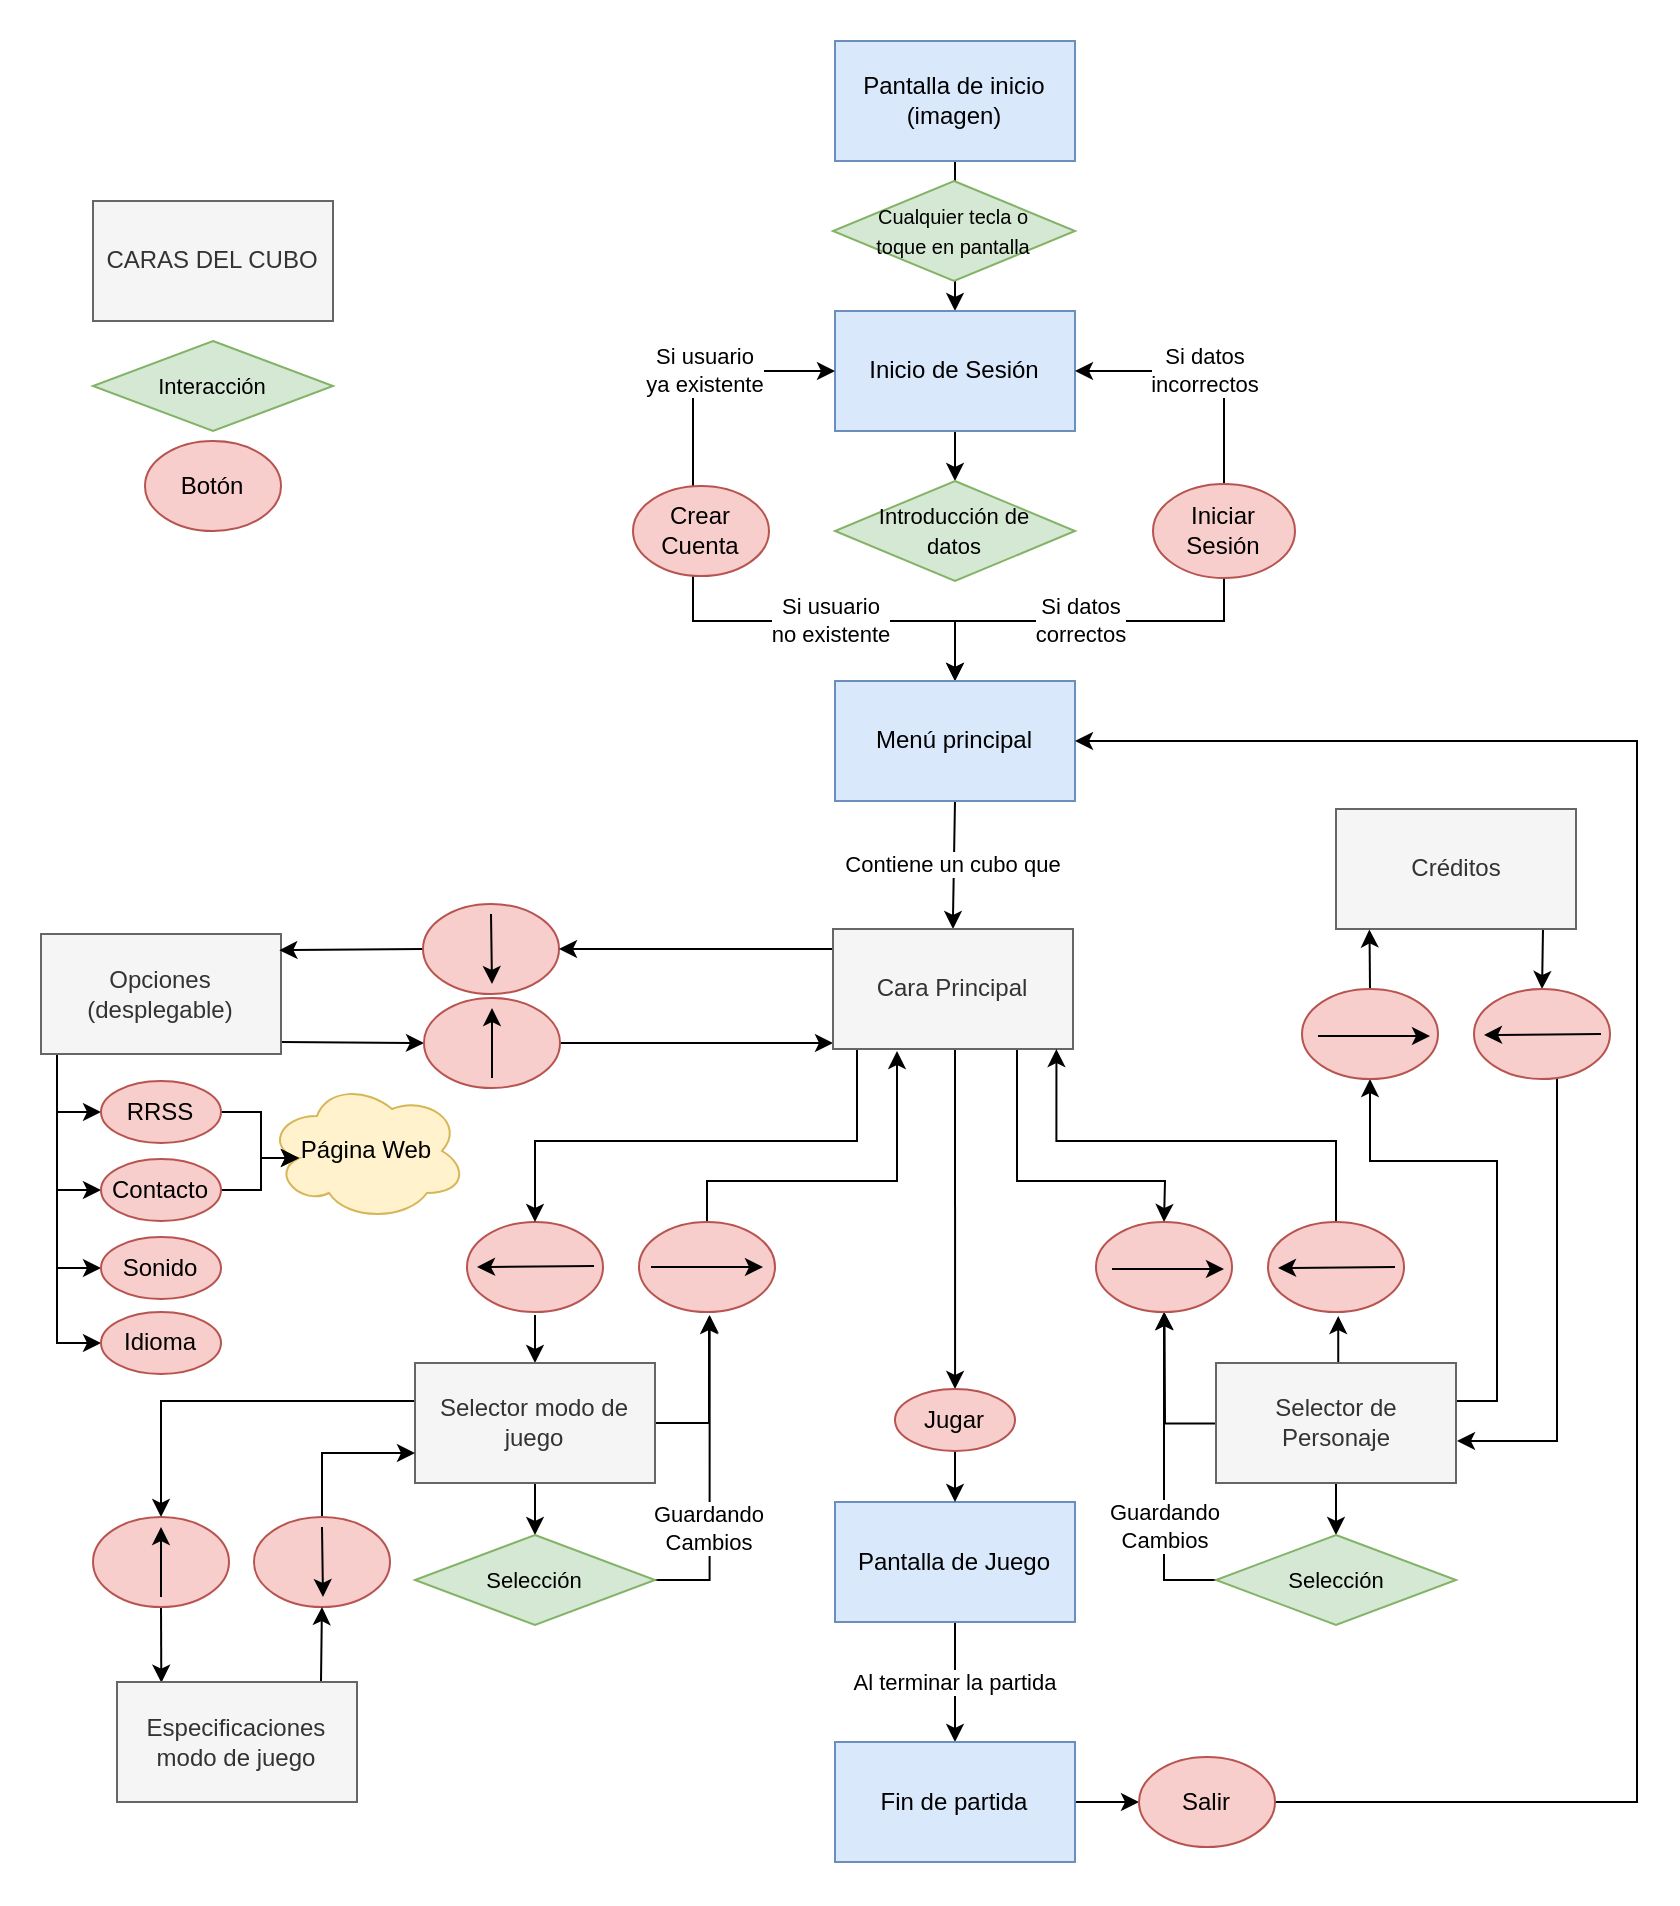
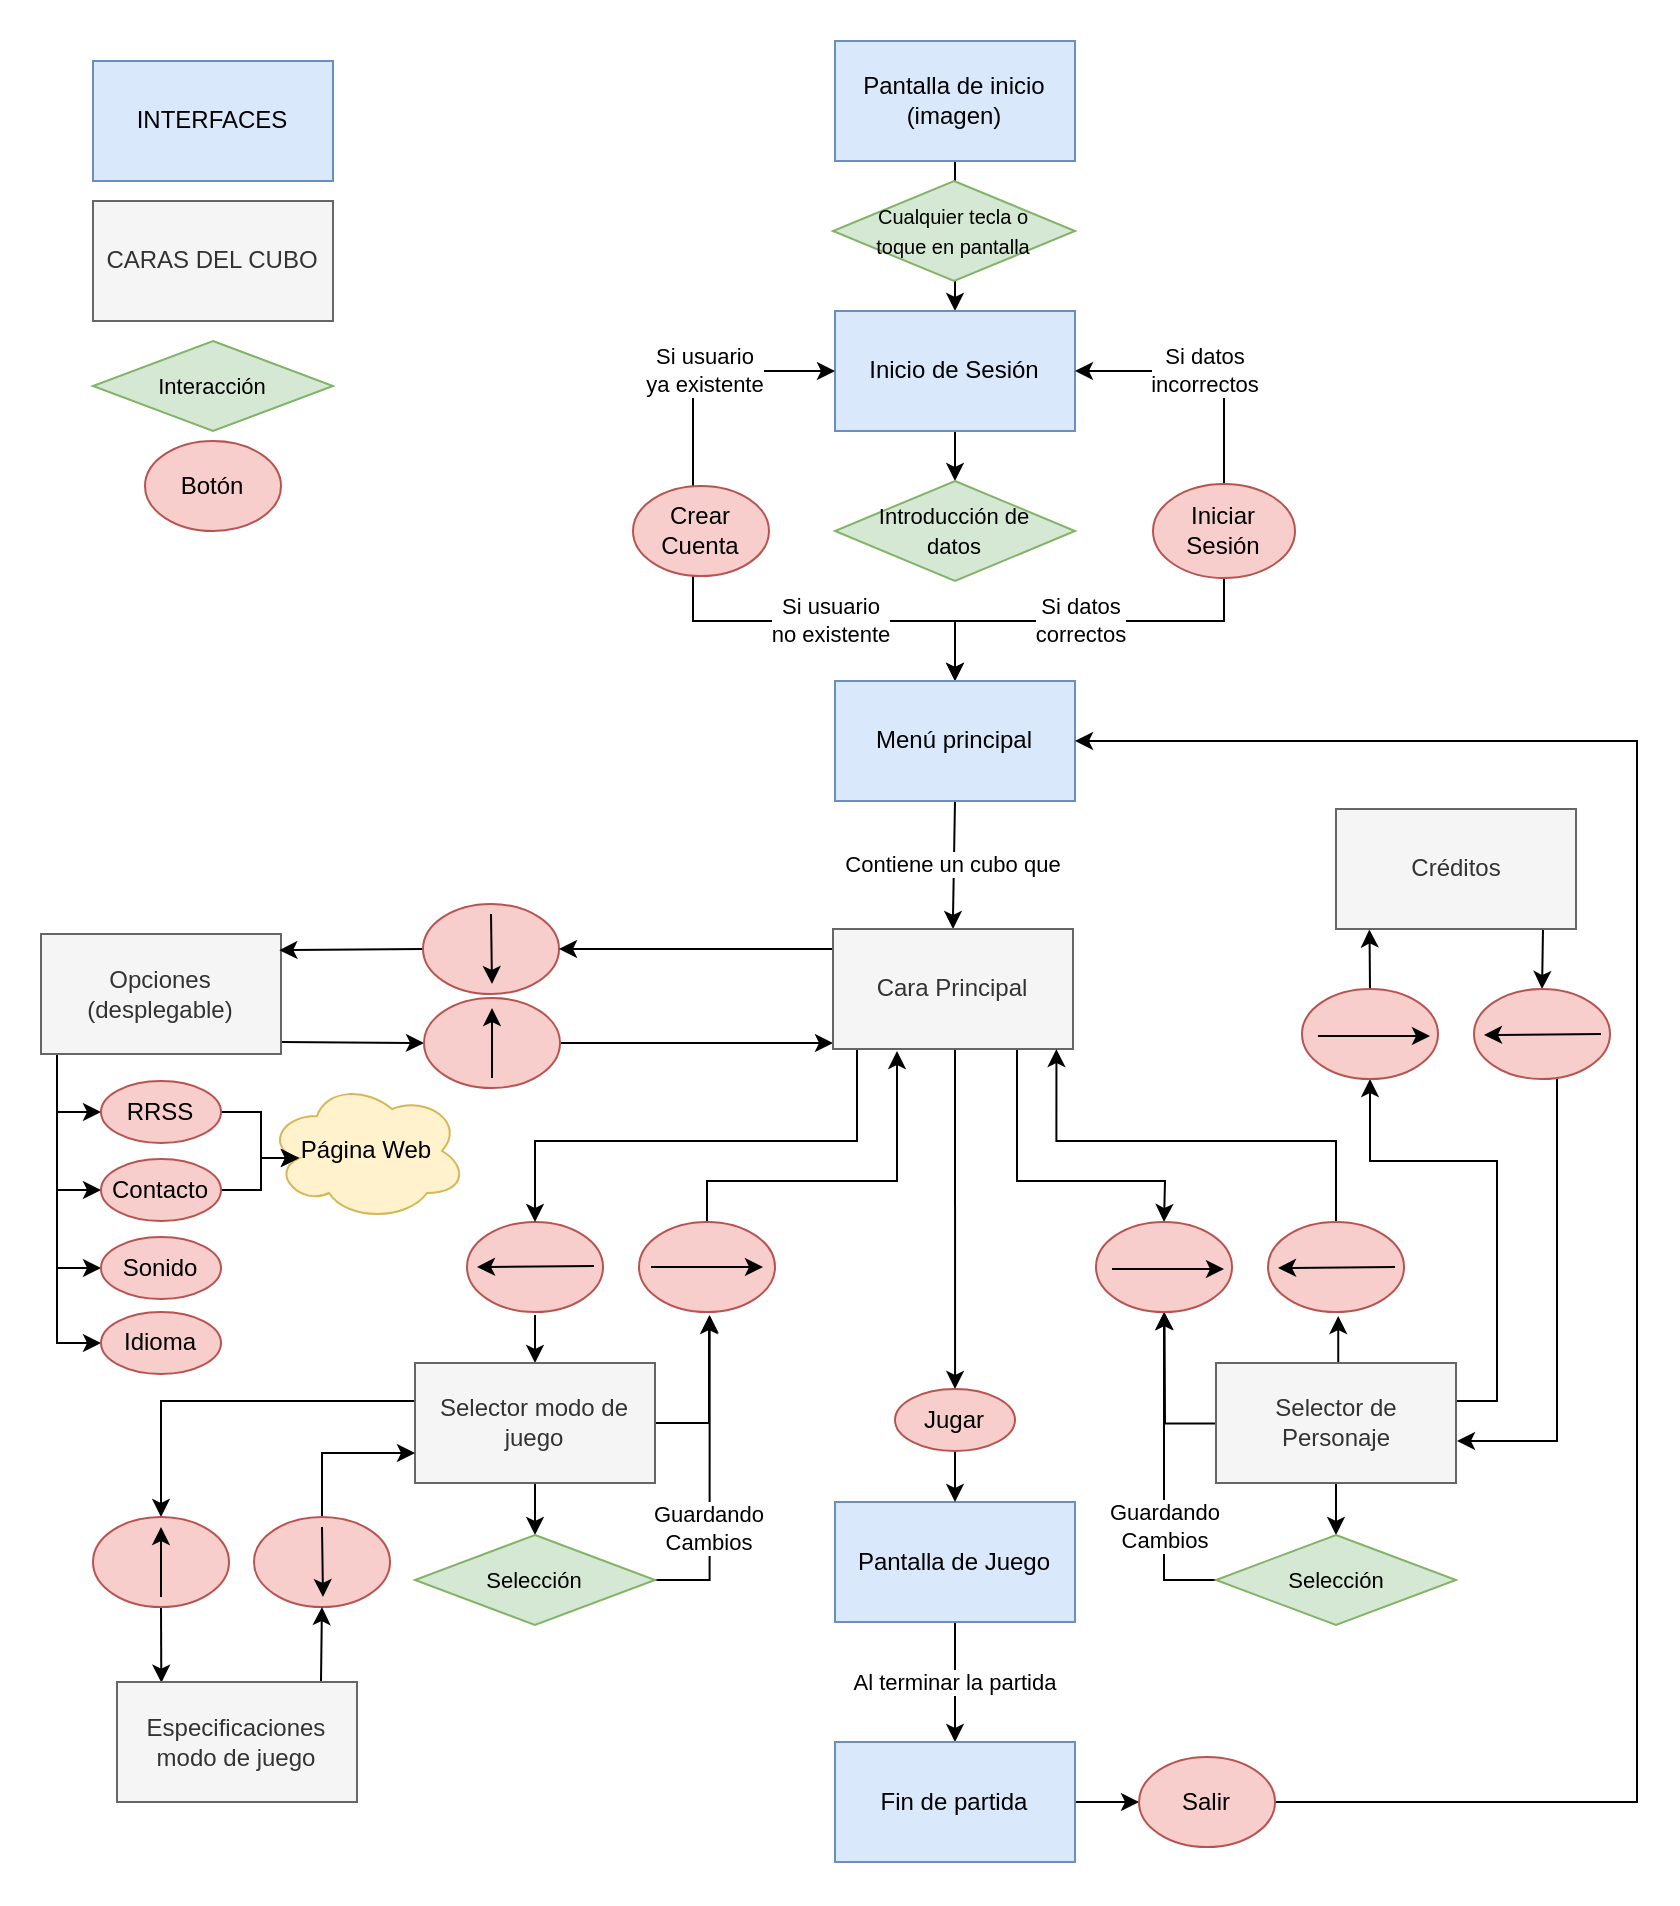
node "INTERFACES": added
